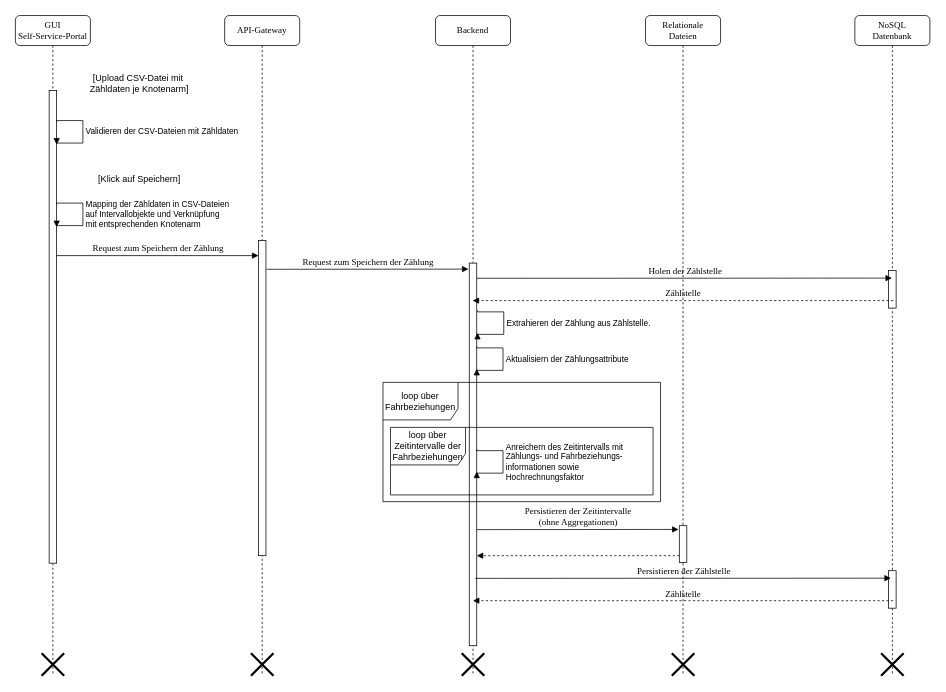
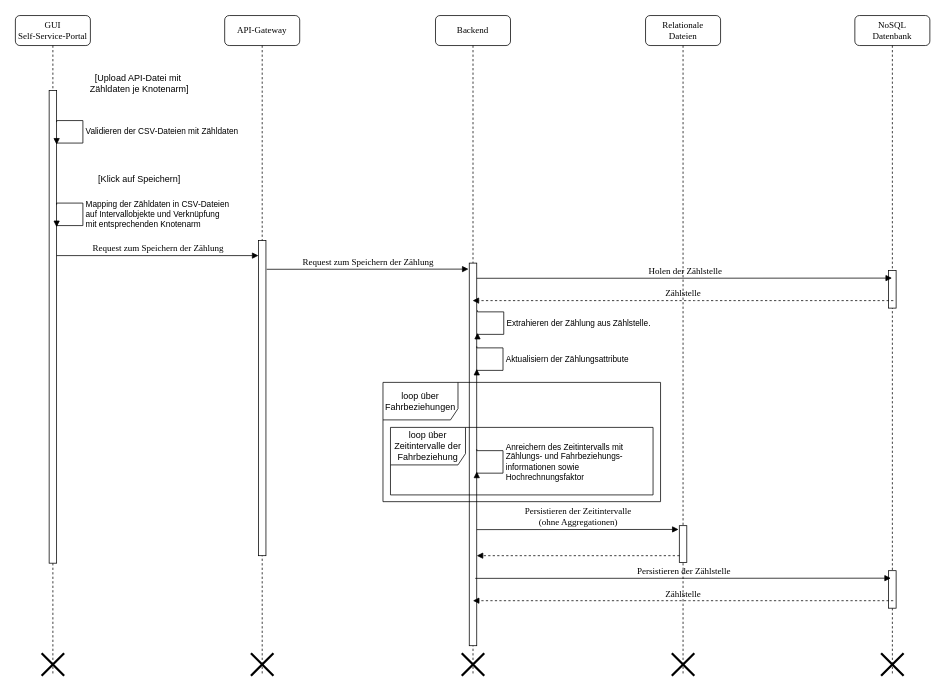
node "[Upload CSV-Datei mit Zähldaten je Knotenarm]": label "[Upload CSV-Datei mit Zähldaten je Knotenarm]" -> "[Upload API-Datei mit Zähldaten je Knotenarm]"
node "loop über Zeitintervalle der Fahrbeziehungen": label "loop über Zeitintervalle der Fahrbeziehungen" -> "loop über Zeitintervalle der Fahrbeziehung"
